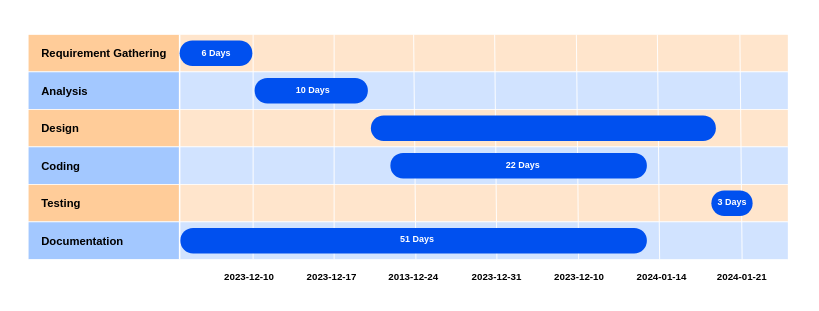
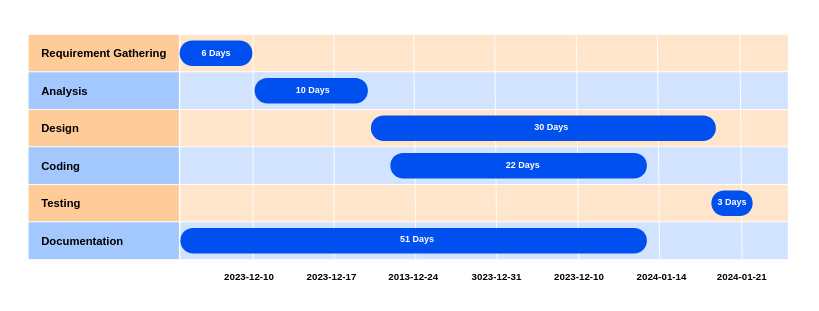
node "30 Days": added
node "2023-12-31": label "2023-12-31" -> "3023-12-31"
